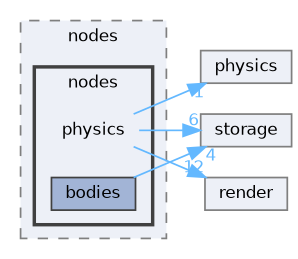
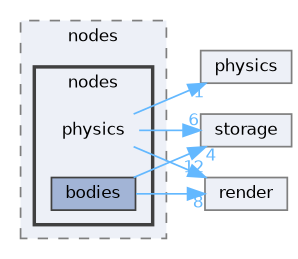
edge "bodies" -> "render": added
